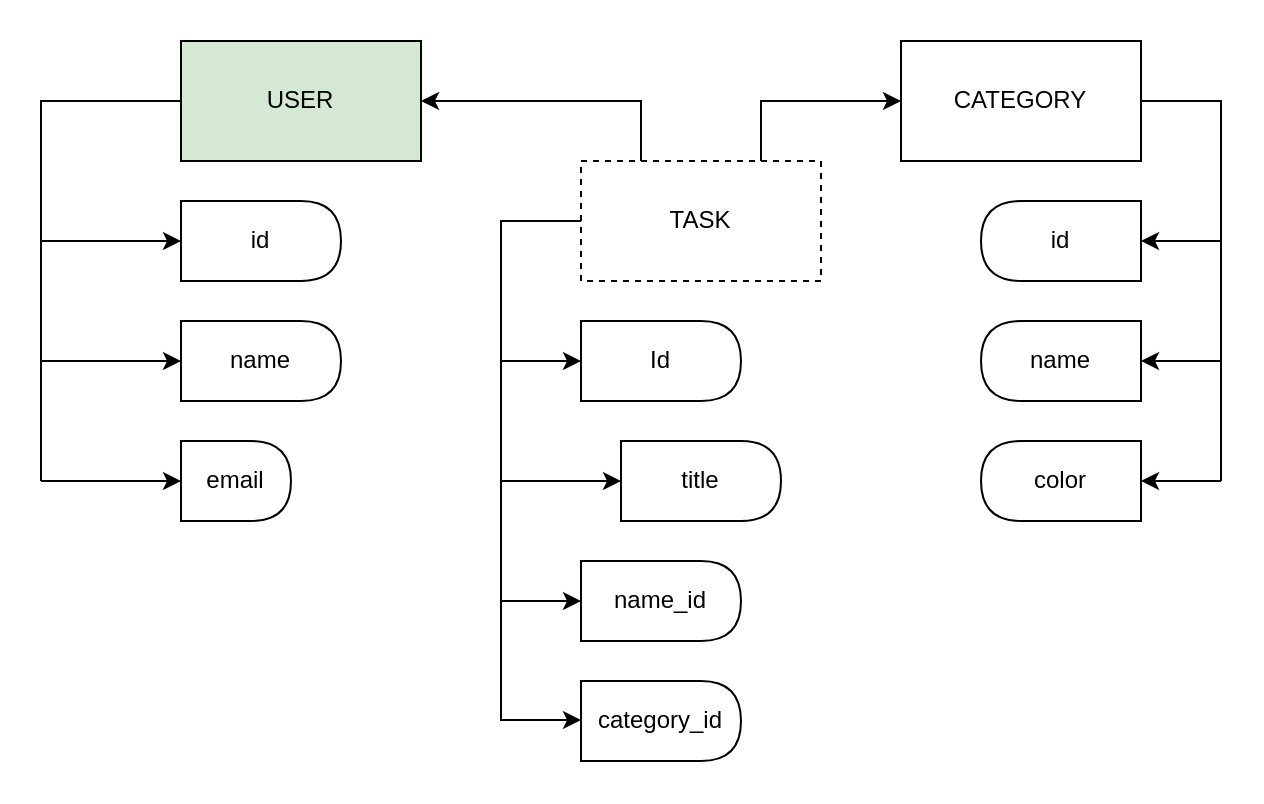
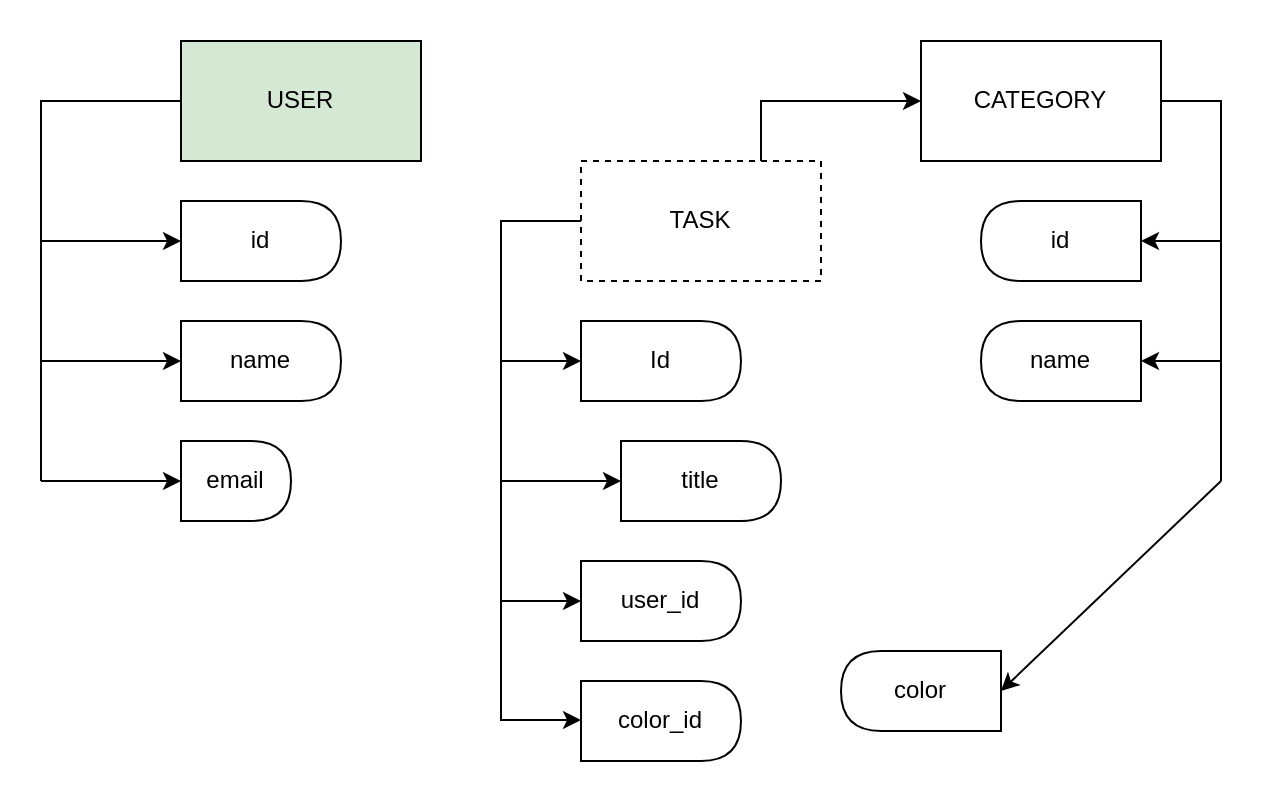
edge "TASK" -> "USER": removed
node "CATEGORY": moved (1021, 101) -> (1041, 101)
node "color": moved (1061, 481) -> (921, 691)
node "name_id": label "name_id" -> "user_id"
node "category_id": label "category_id" -> "color_id"
